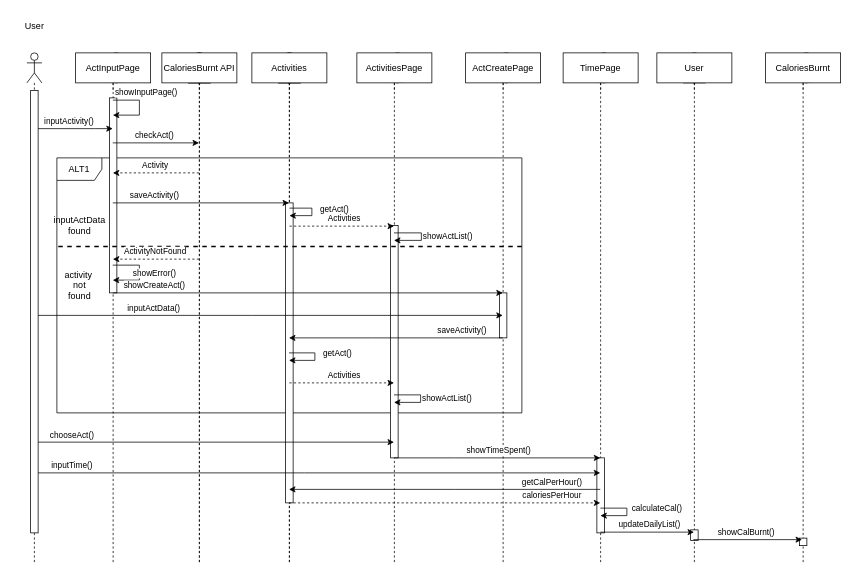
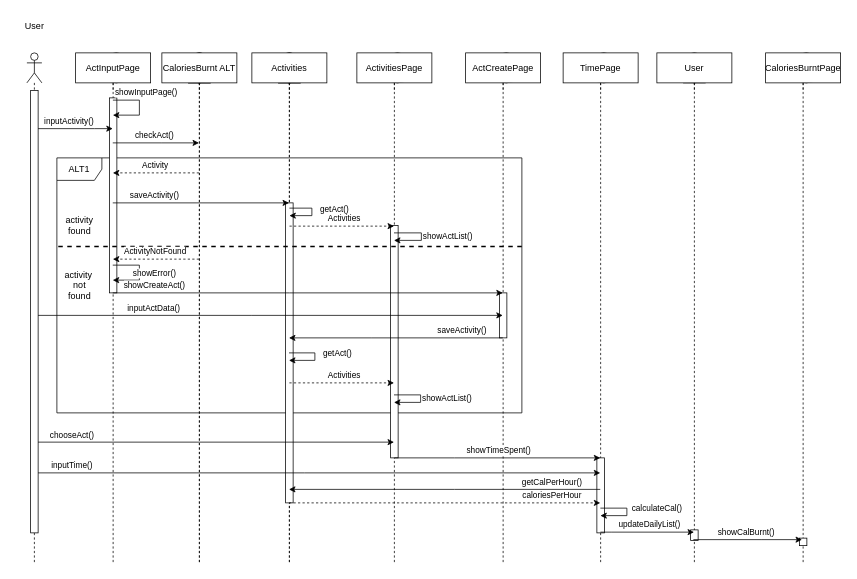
node "CaloriesBurnt API": label "CaloriesBurnt API" -> "CaloriesBurnt ALT"
node "CaloriesBurnt": label "CaloriesBurnt" -> "CaloriesBurntPage"
node "inputActData found": label "inputActData found" -> "activity found"
